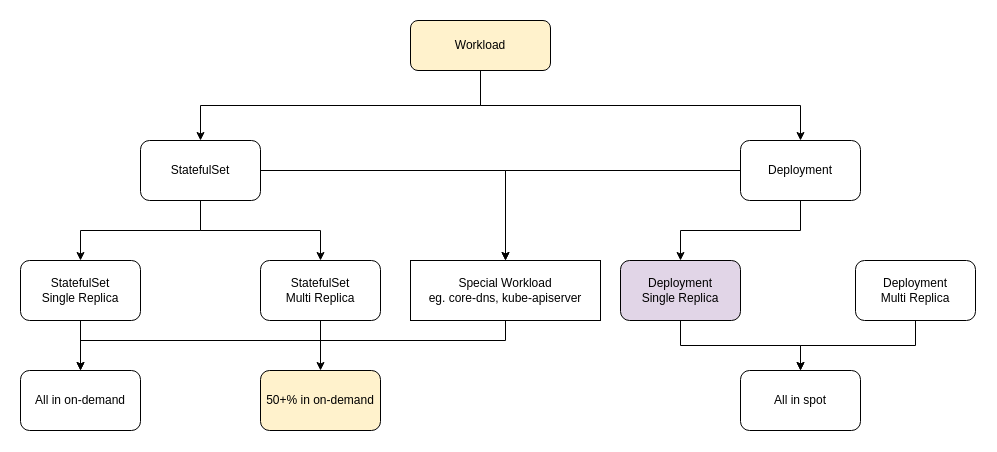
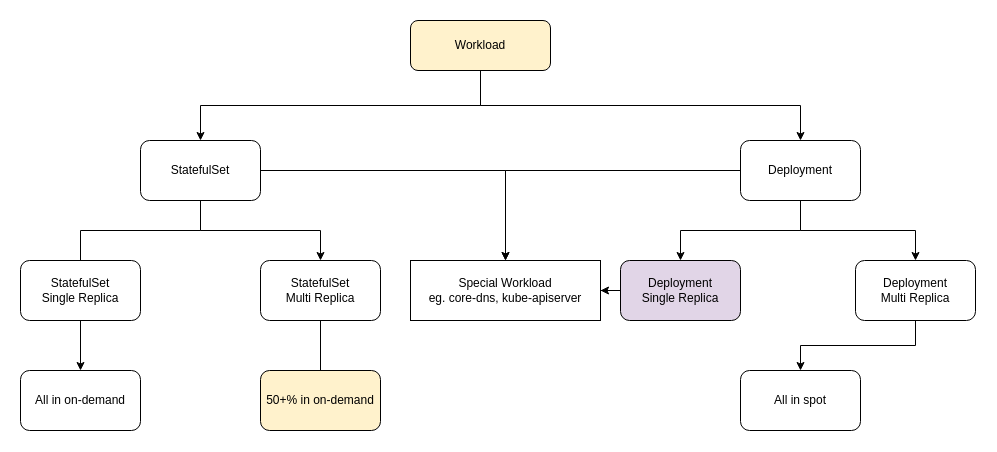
edge "Deployment" -> "Deployment Multi Replica": added
edge "StatefulSet" -> "StatefulSet Single Replica": arrowhead classic -> none
edge "Special Workload eg. core-dns, kube-apiserver" -> "All in on-demand": removed
edge "Deployment Single Replica" -> "All in spot": now "Deployment Single Replica" -> "Special Workload eg. core-dns, kube-apiserver"
edge "StatefulSet Multi Replica" -> "50+% in on-demand": arrowhead classic -> none
